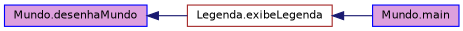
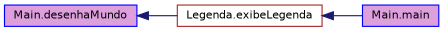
node "Mundo.desenhaMundo": label "Mundo.desenhaMundo" -> "Main.desenhaMundo"
node "Mundo.main": label "Mundo.main" -> "Main.main"
